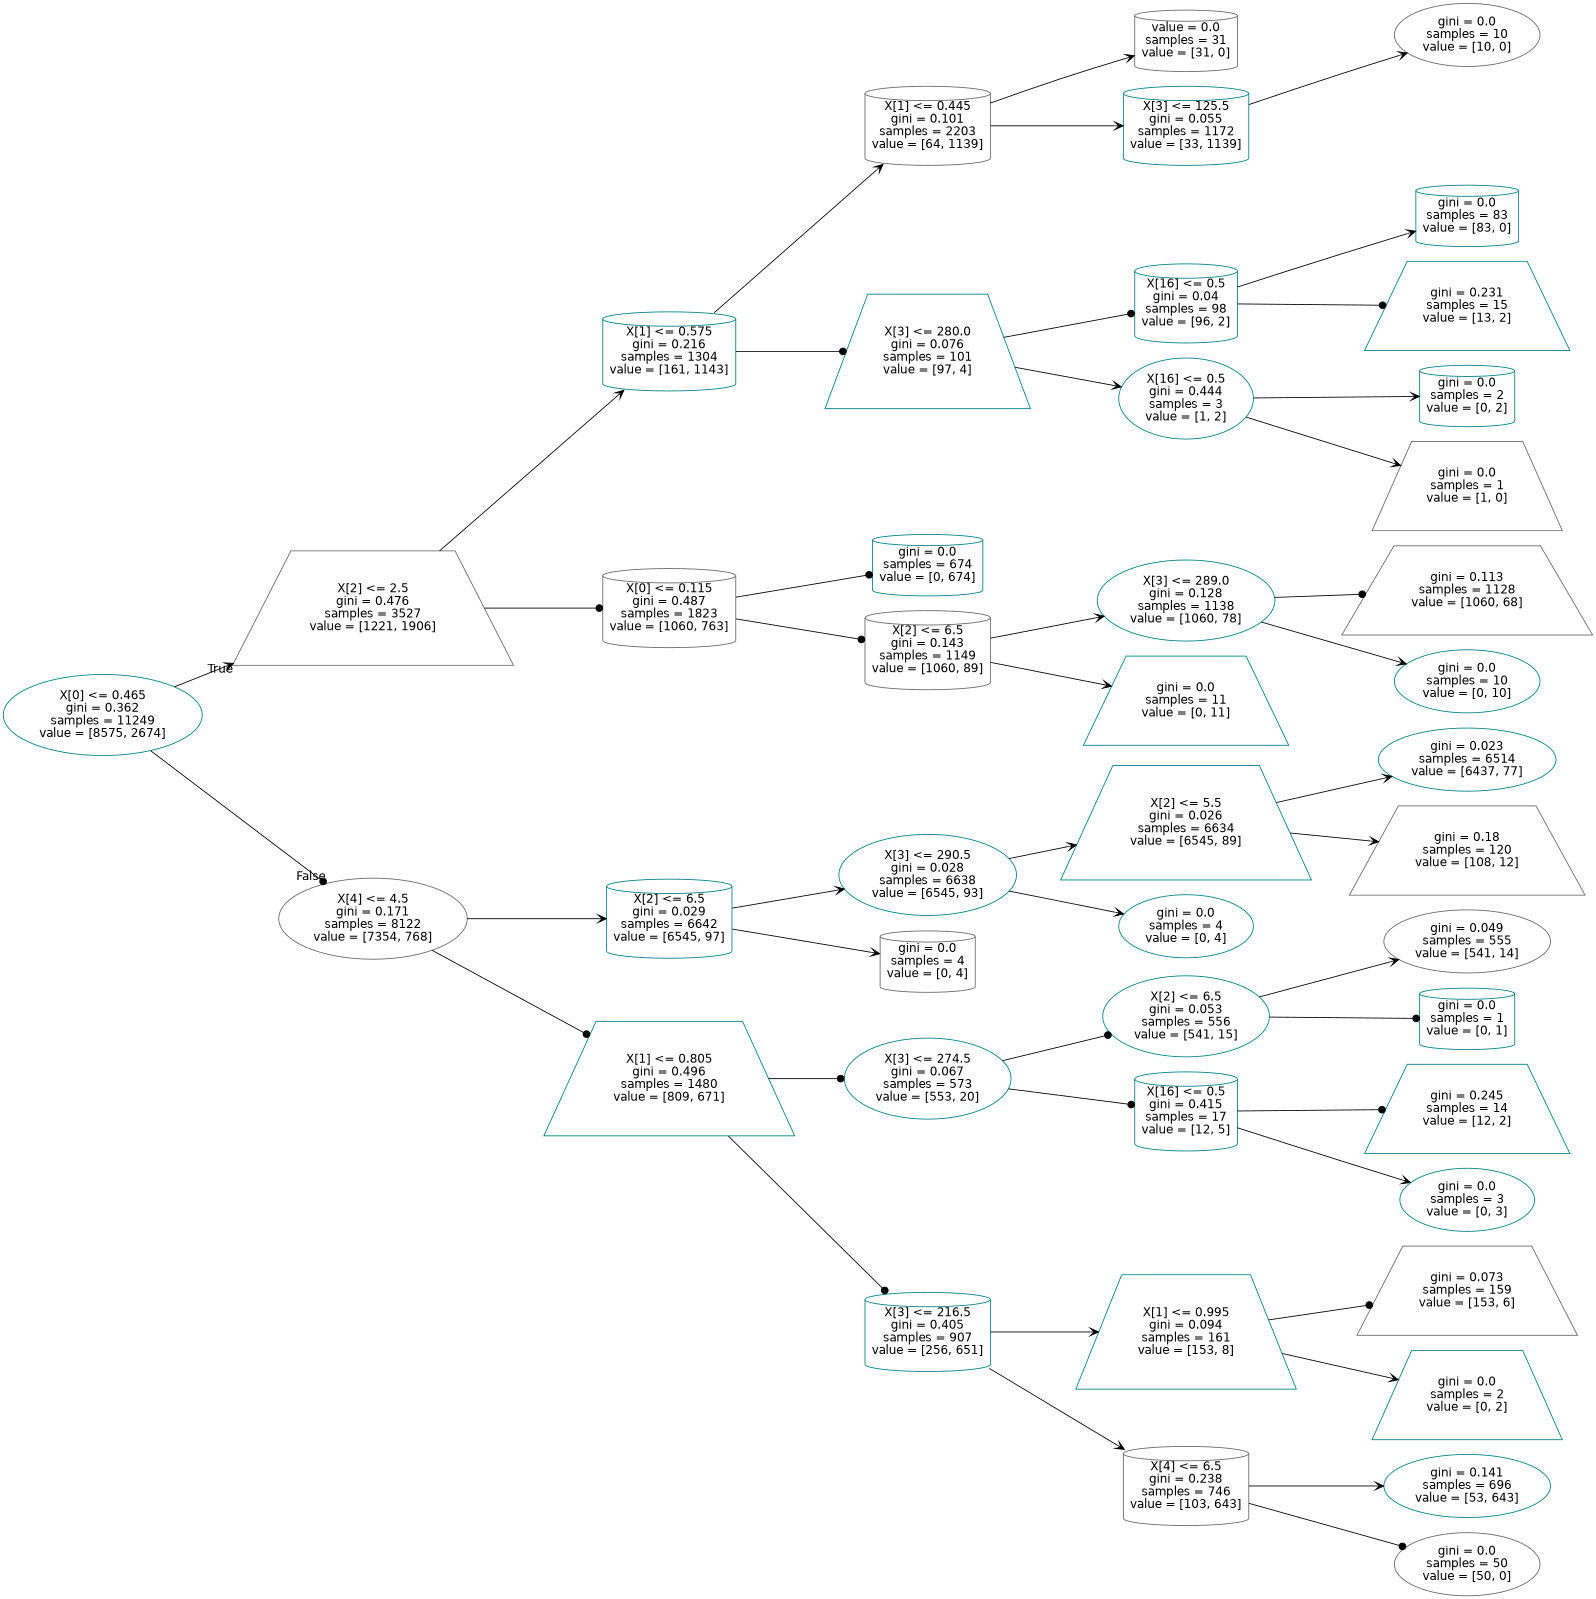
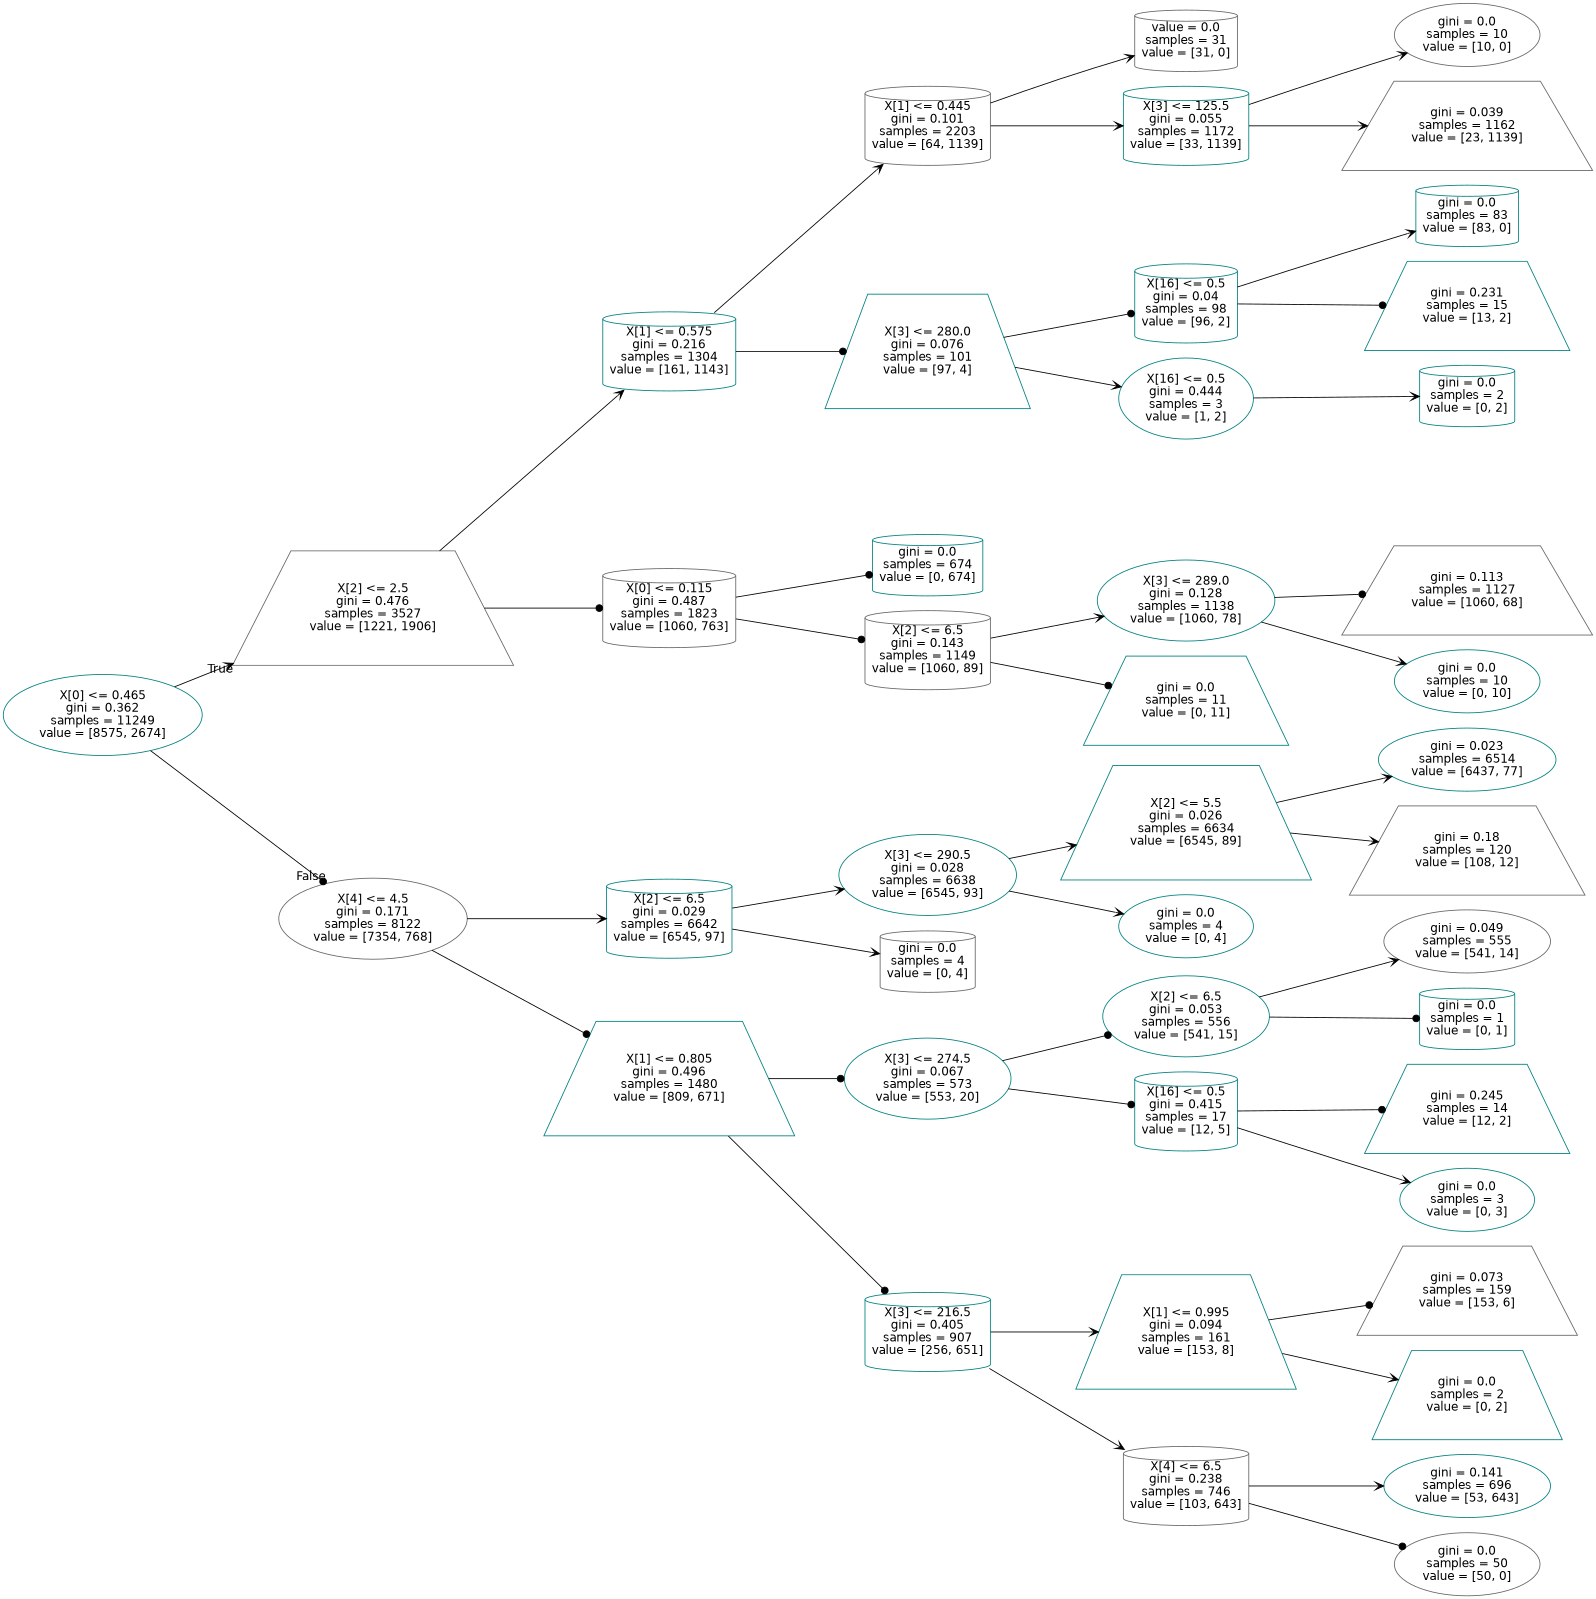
node "gini = 0.039 samples = 1162 value = [23, 1139]": added
node "gini = 0.0 samples = 1 value = [1, 0]": removed
node "gini = 0.113 samples = 1128 value = [1060, 68]": label "gini = 0.113 samples = 1128 value = [1060, 68]" -> "gini = 0.113 samples = 1127 value = [1060, 68]"
edge "X[2] <= 6.5 gini = 0.143 samples = 1149 value = [1060, 89]" -> "gini = 0.0 samples = 11 value = [0, 11]": arrowhead vee -> dot
